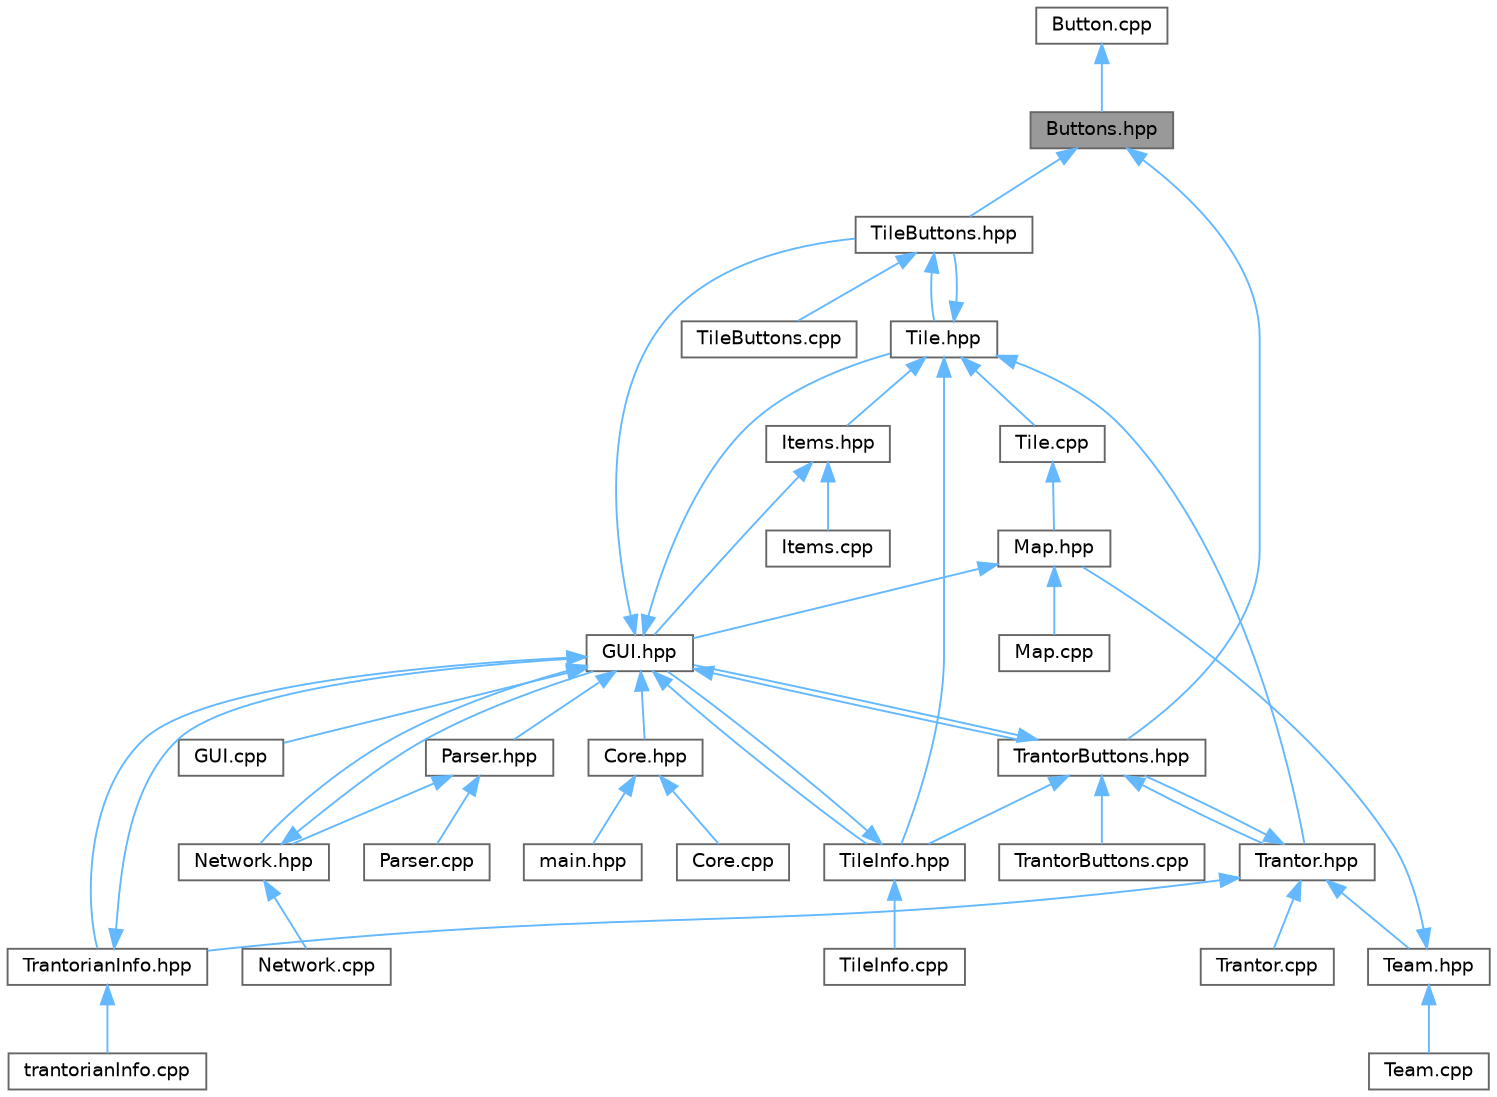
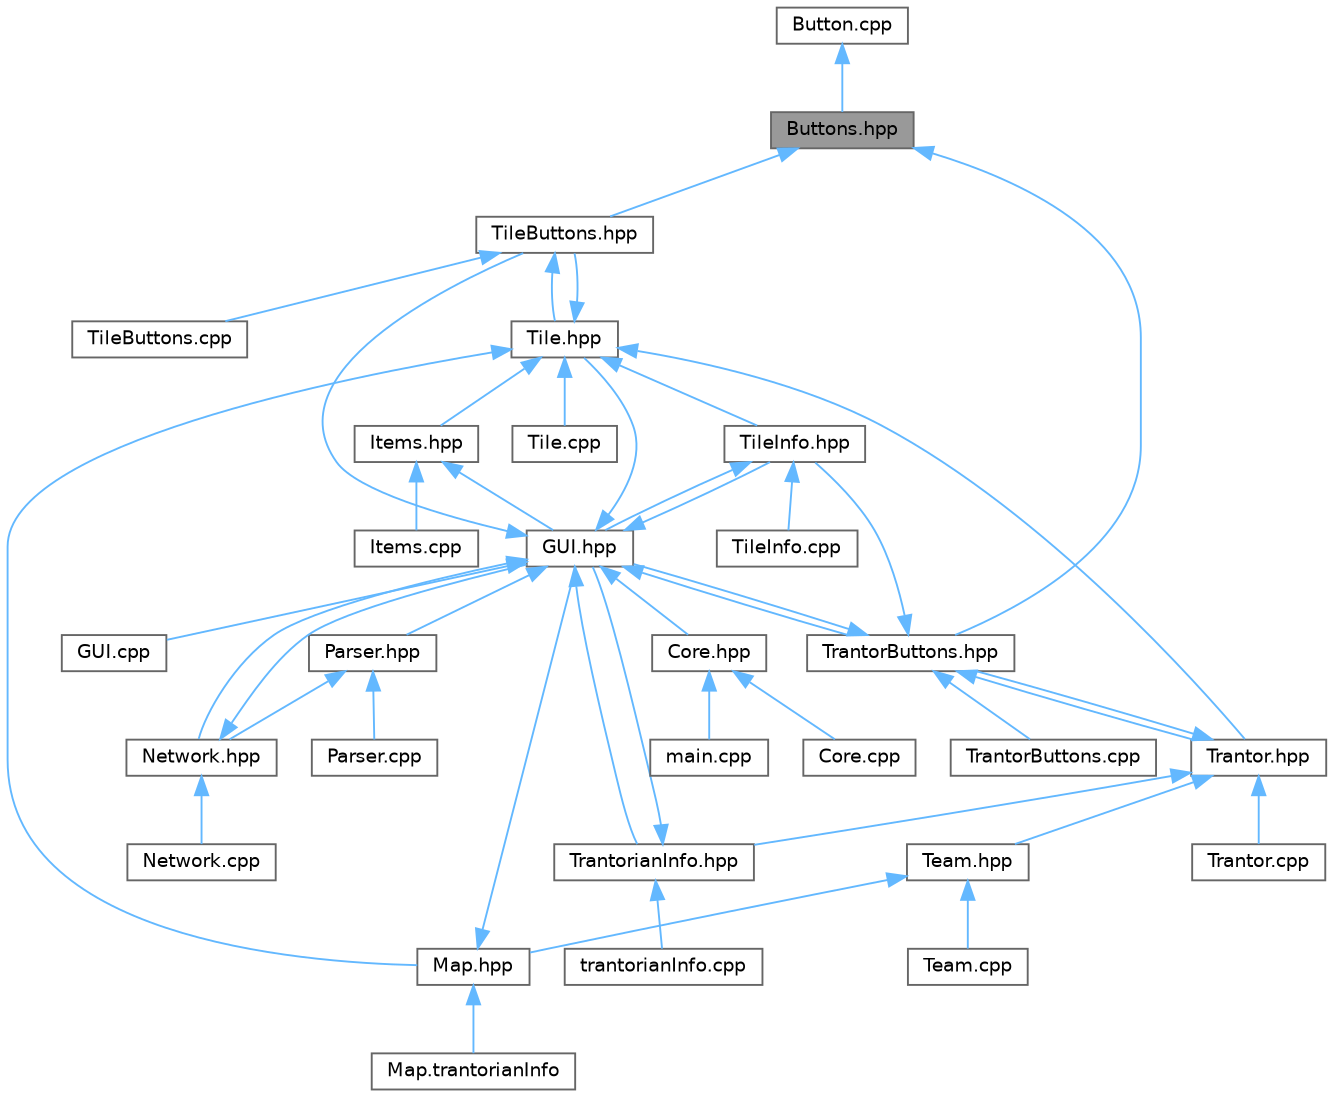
edge "Map.hpp" -> "Tile.cpp": now "Map.hpp" -> "Tile.hpp"
node "Map.cpp": label "Map.cpp" -> "Map.trantorianInfo"
node "main.hpp": label "main.hpp" -> "main.cpp"
